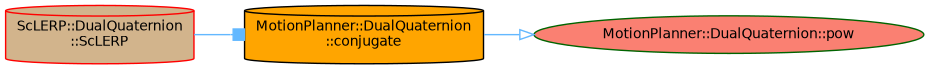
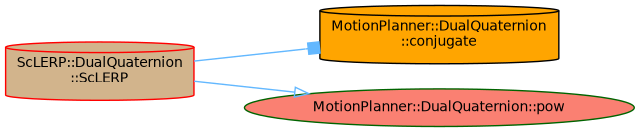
edge "MotionPlanner::DualQuaternion ::conjugate" -> "MotionPlanner::DualQuaternion::pow": now "ScLERP::DualQuaternion ::ScLERP" -> "MotionPlanner::DualQuaternion::pow"
